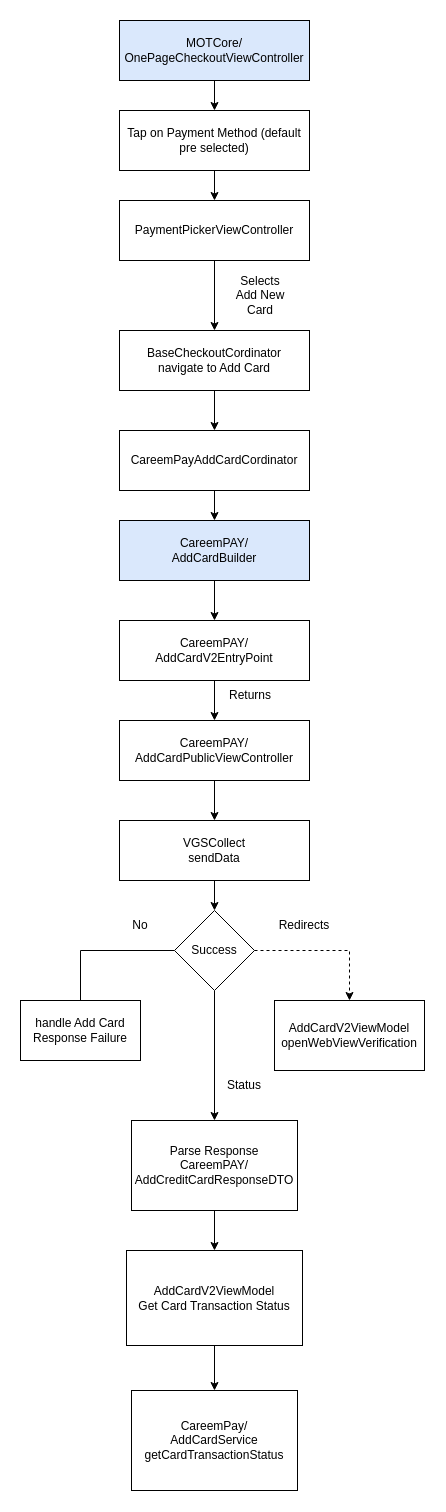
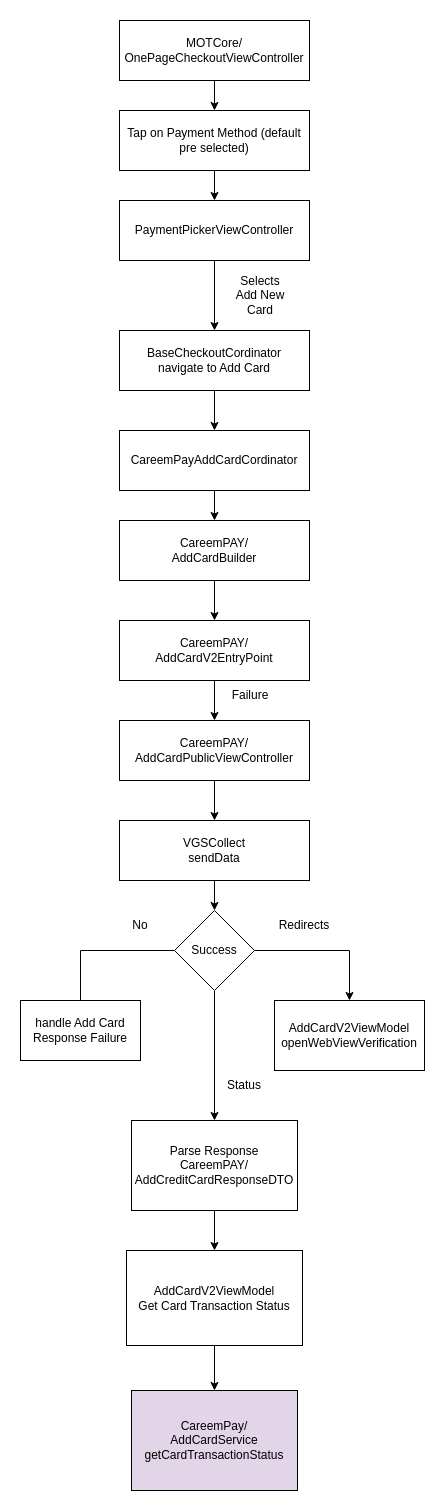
node "MOTCore/ OnePageCheckoutViewController": fillcolor #dae8fc -> #ffffff
node "CareemPAY/ AddCardBuilder": fillcolor #dae8fc -> #ffffff
node "Returns": label "Returns" -> "Failure"
edge "Success" -> "AddCardV2ViewModel openWebViewVerification": style dashed -> solid
node "CareemPay/ AddCardService getCardTransactionStatus": fillcolor #ffffff -> #e1d5e7
